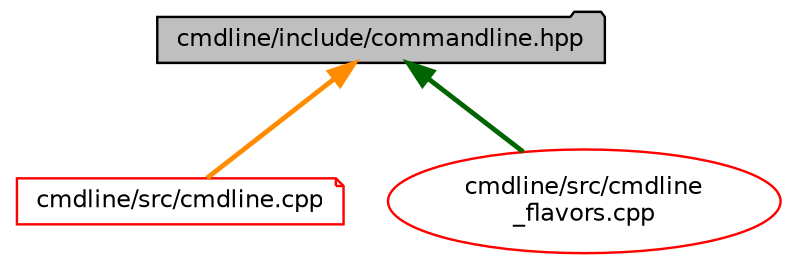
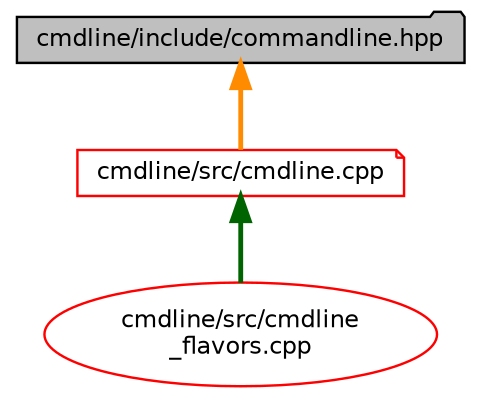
edge "cmdline/src/cmdline _flavors.cpp" -> "cmdline/include/commandline.hpp": now "cmdline/src/cmdline _flavors.cpp" -> "cmdline/src/cmdline.cpp"
